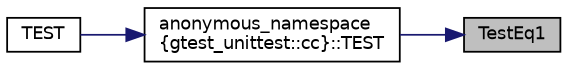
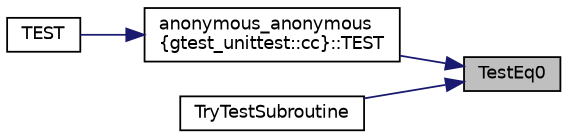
node "anonymous_namespace {gtest_unittest::cc}::TEST": label "anonymous_namespace {gtest_unittest::cc}::TEST" -> "anonymous_anonymous {gtest_unittest::cc}::TEST"
node "TestEq1": label "TestEq1" -> "TestEq0"
node "TryTestSubroutine": added
